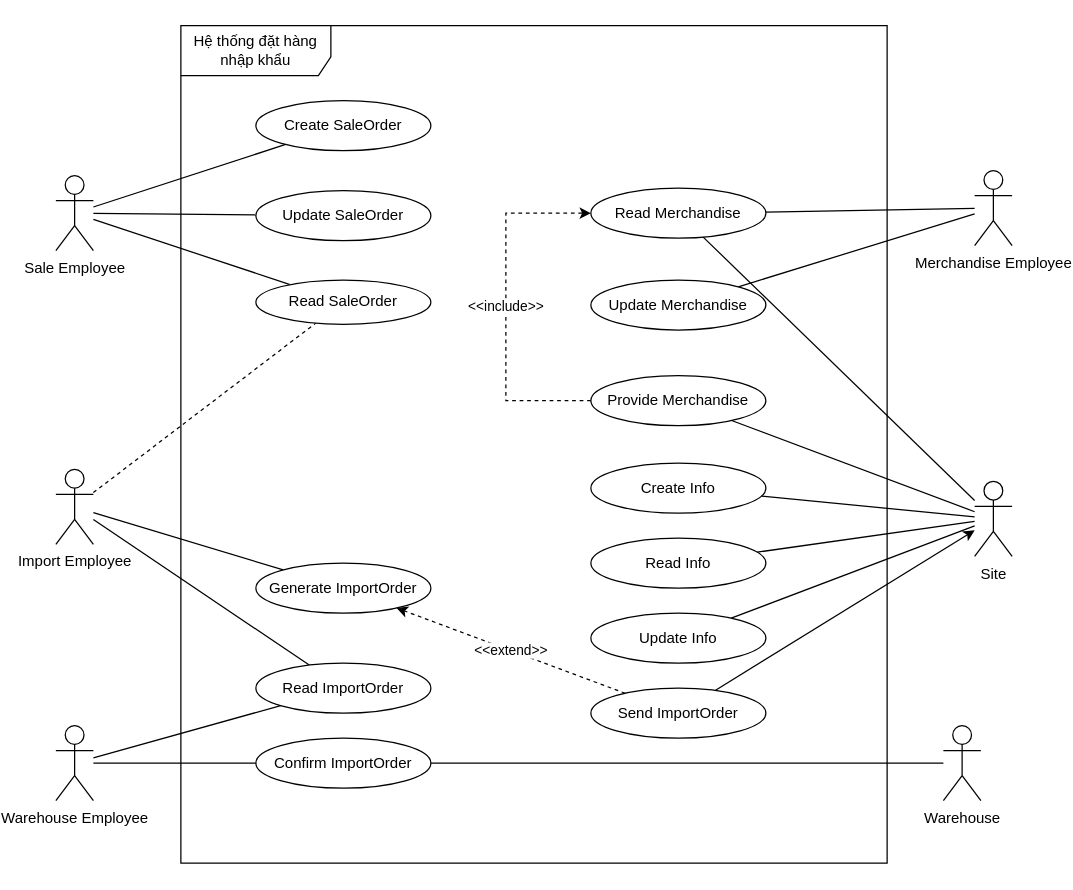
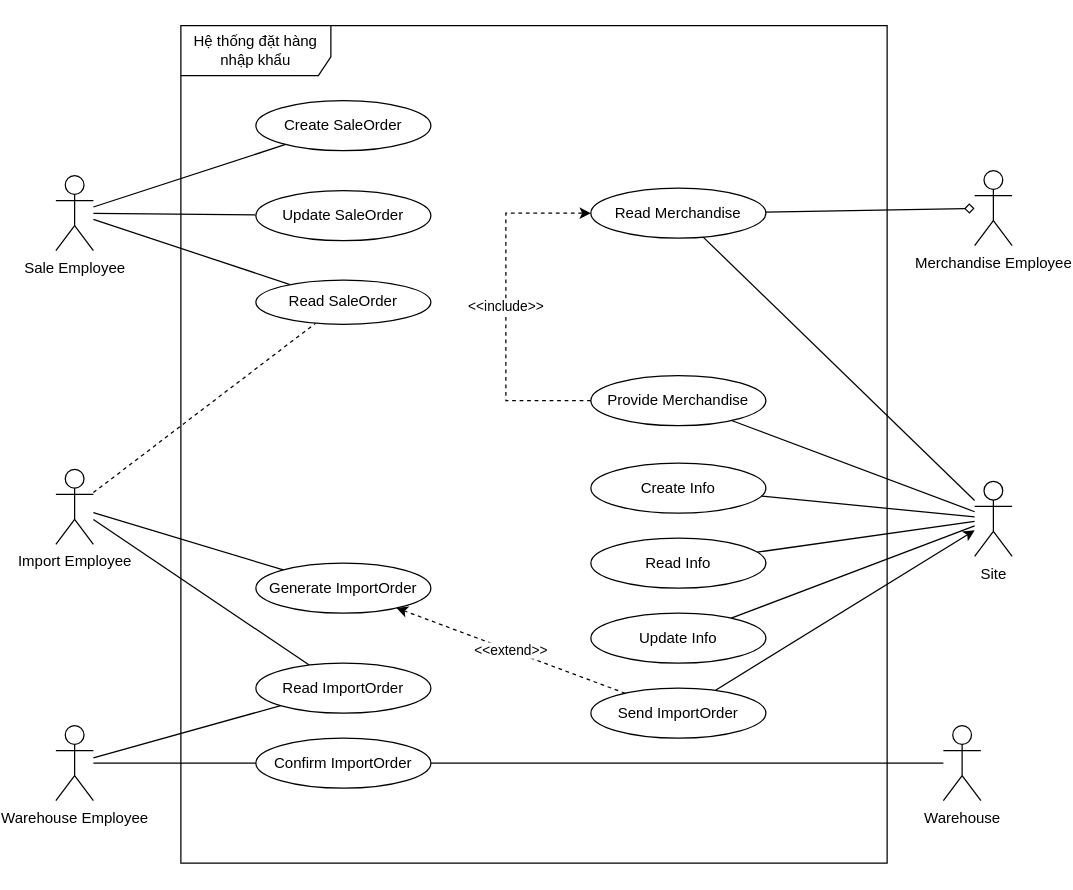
edge "Merchandise Employee" -- "Read Merchandise": arrowhead none -> diamond
edge "Merchandise Employee" -- "Update Merchandise": removed
node "Update Merchandise": removed
